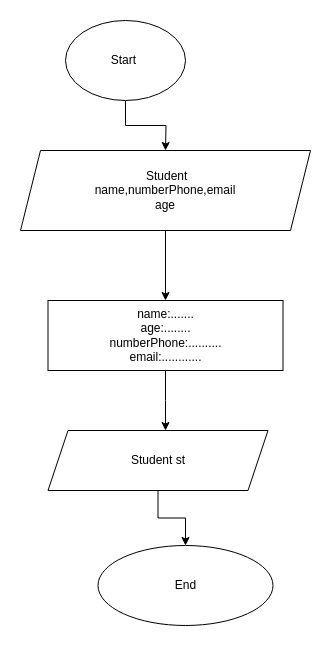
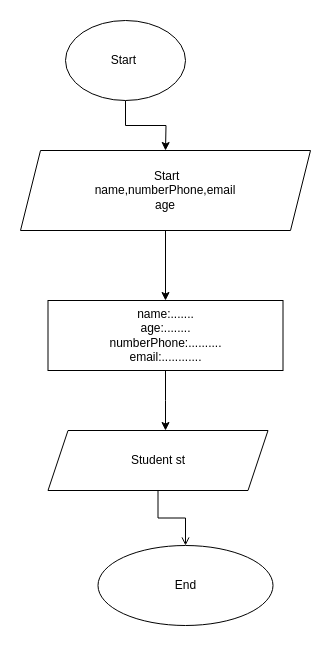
node "Student name,numberPhone,email age": label "Student name,numberPhone,email age" -> "Start name,numberPhone,email age"
edge "Student st" -> "End": arrowhead classic -> open
